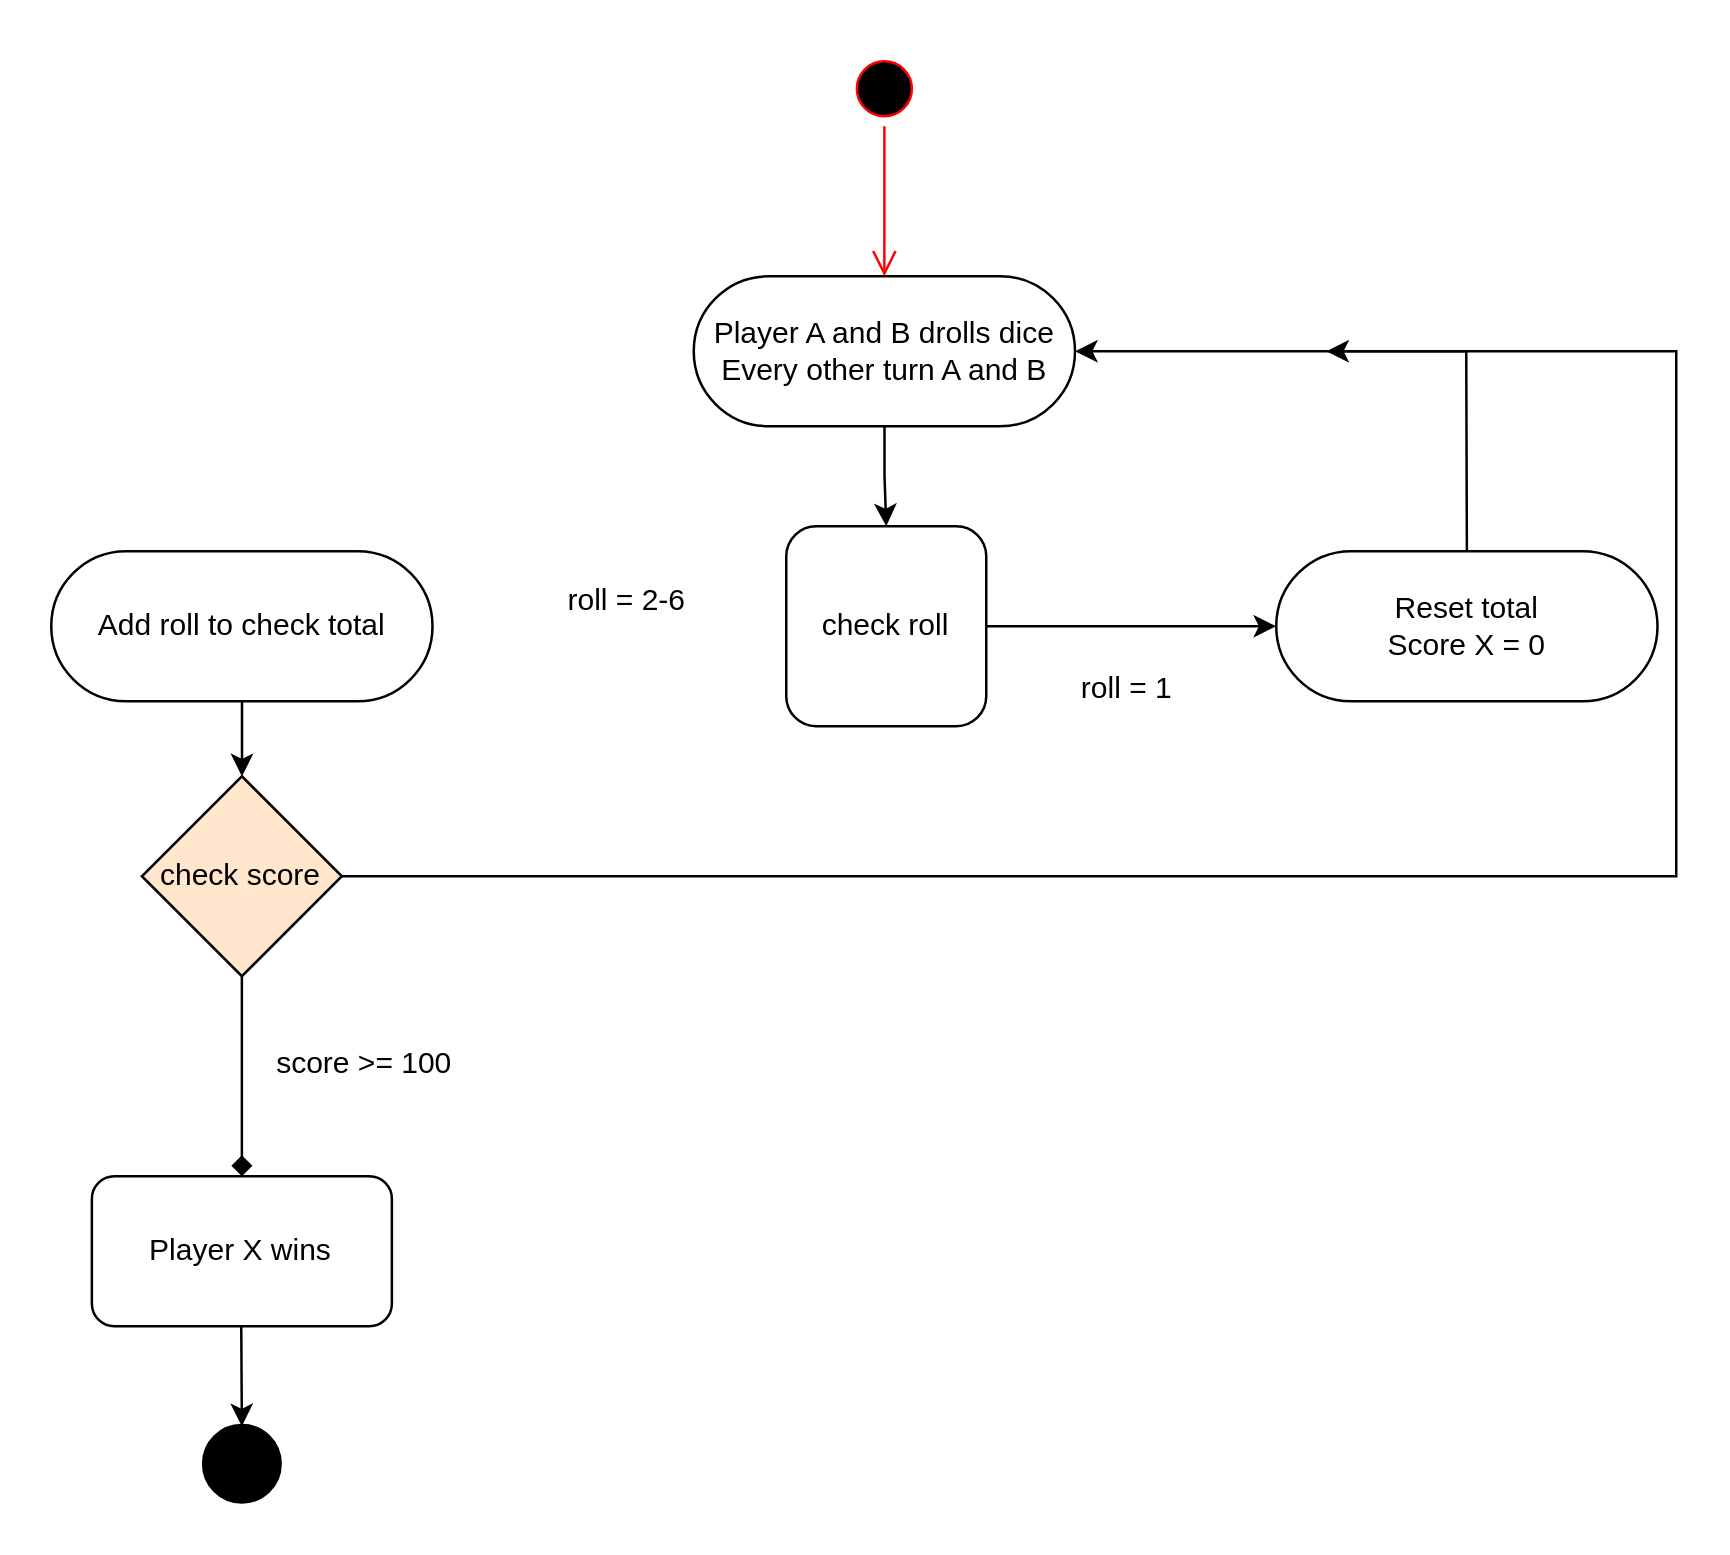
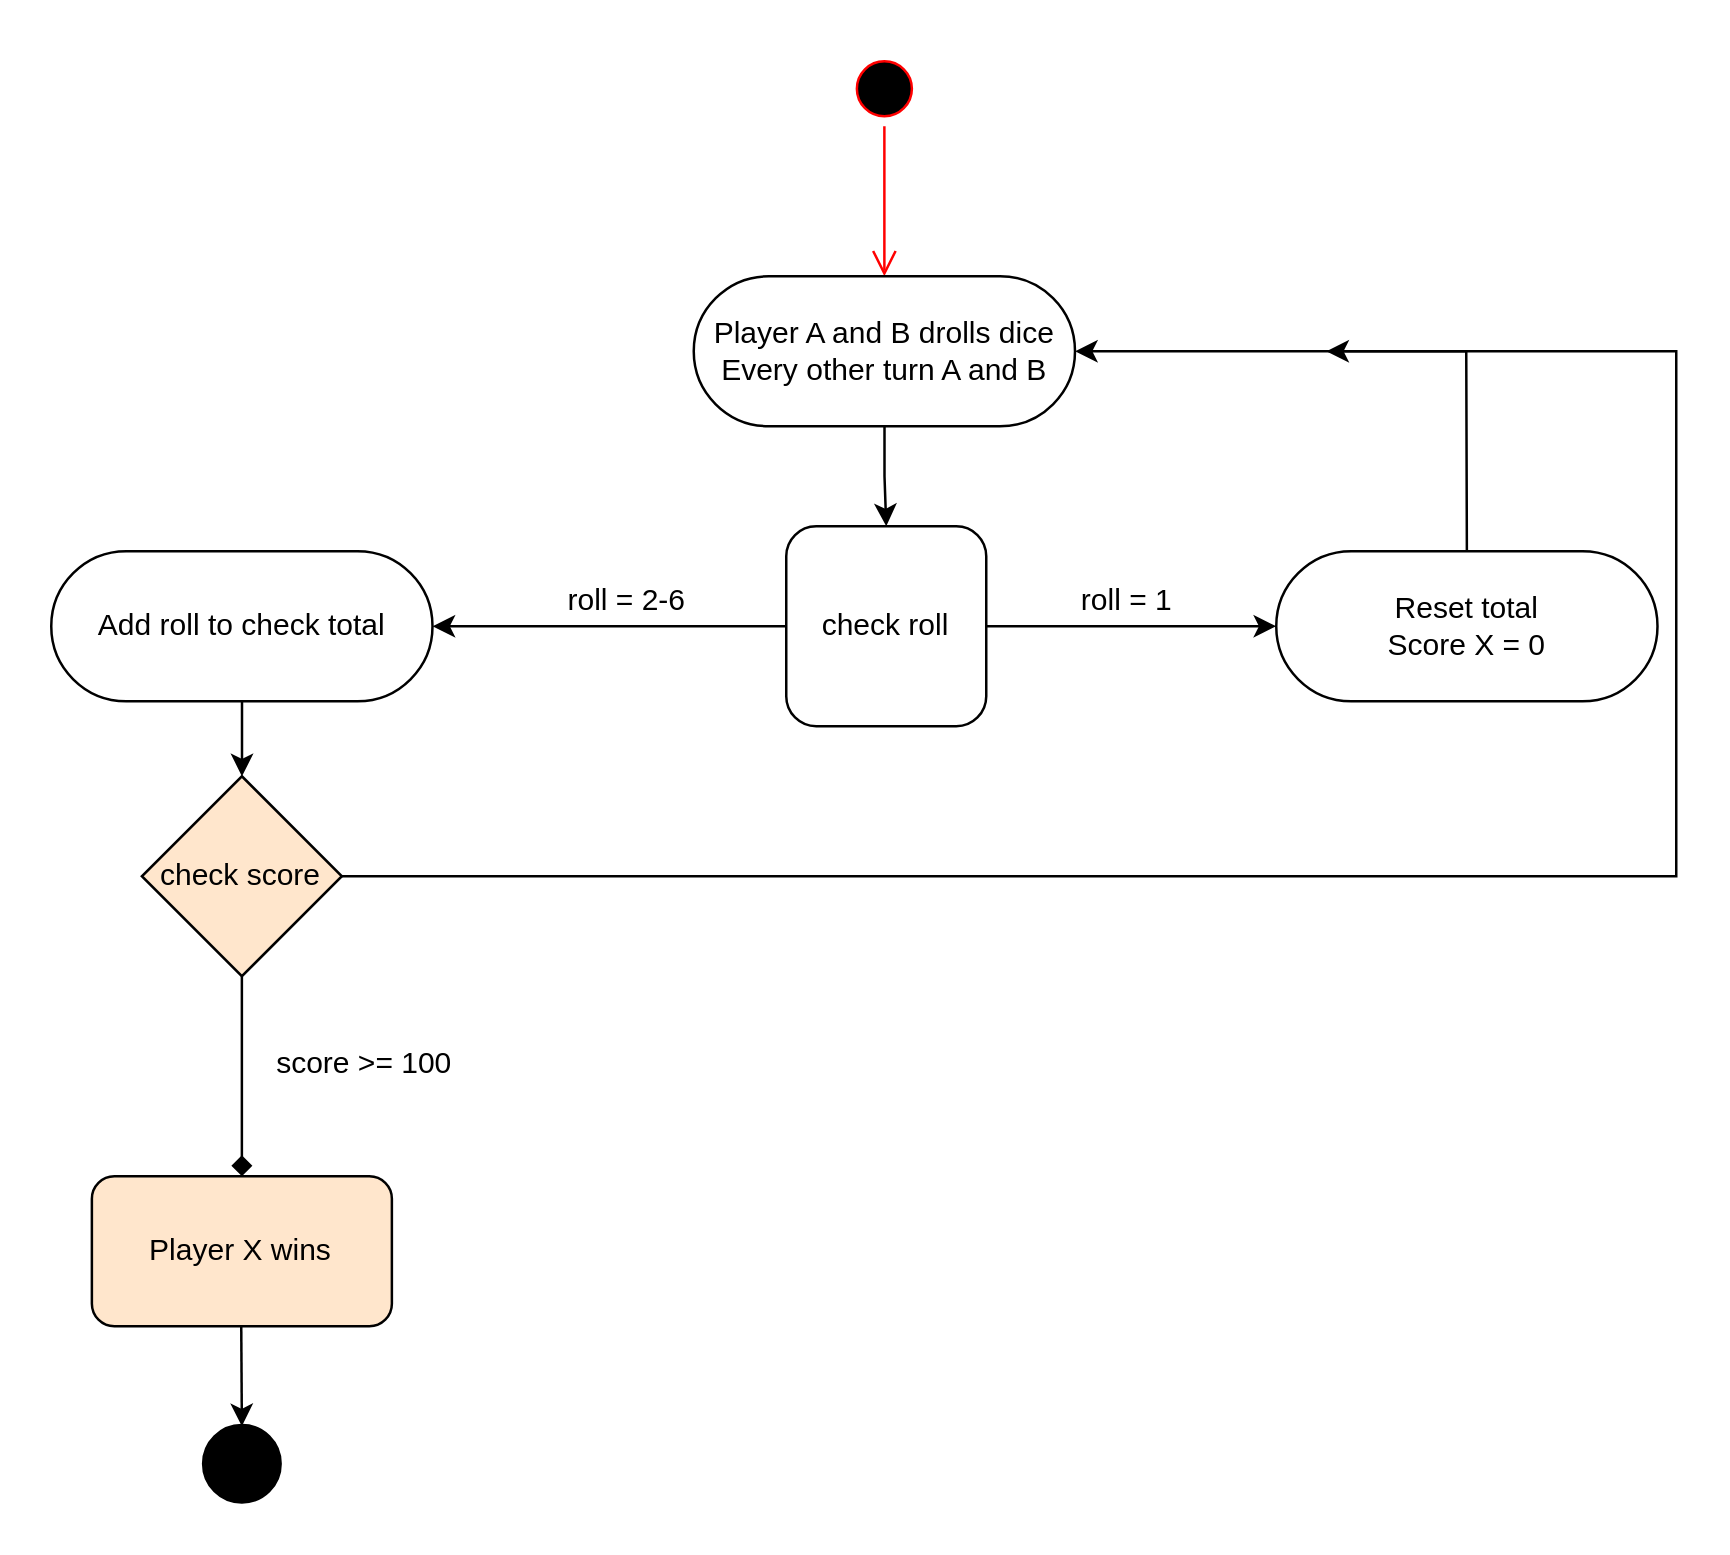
edge "check roll" -> "Add roll to check total": added
node "roll = 1": moved (1126, 689) -> (1126, 601)
node "Player X wins": fillcolor #ffffff -> #ffe6cc
